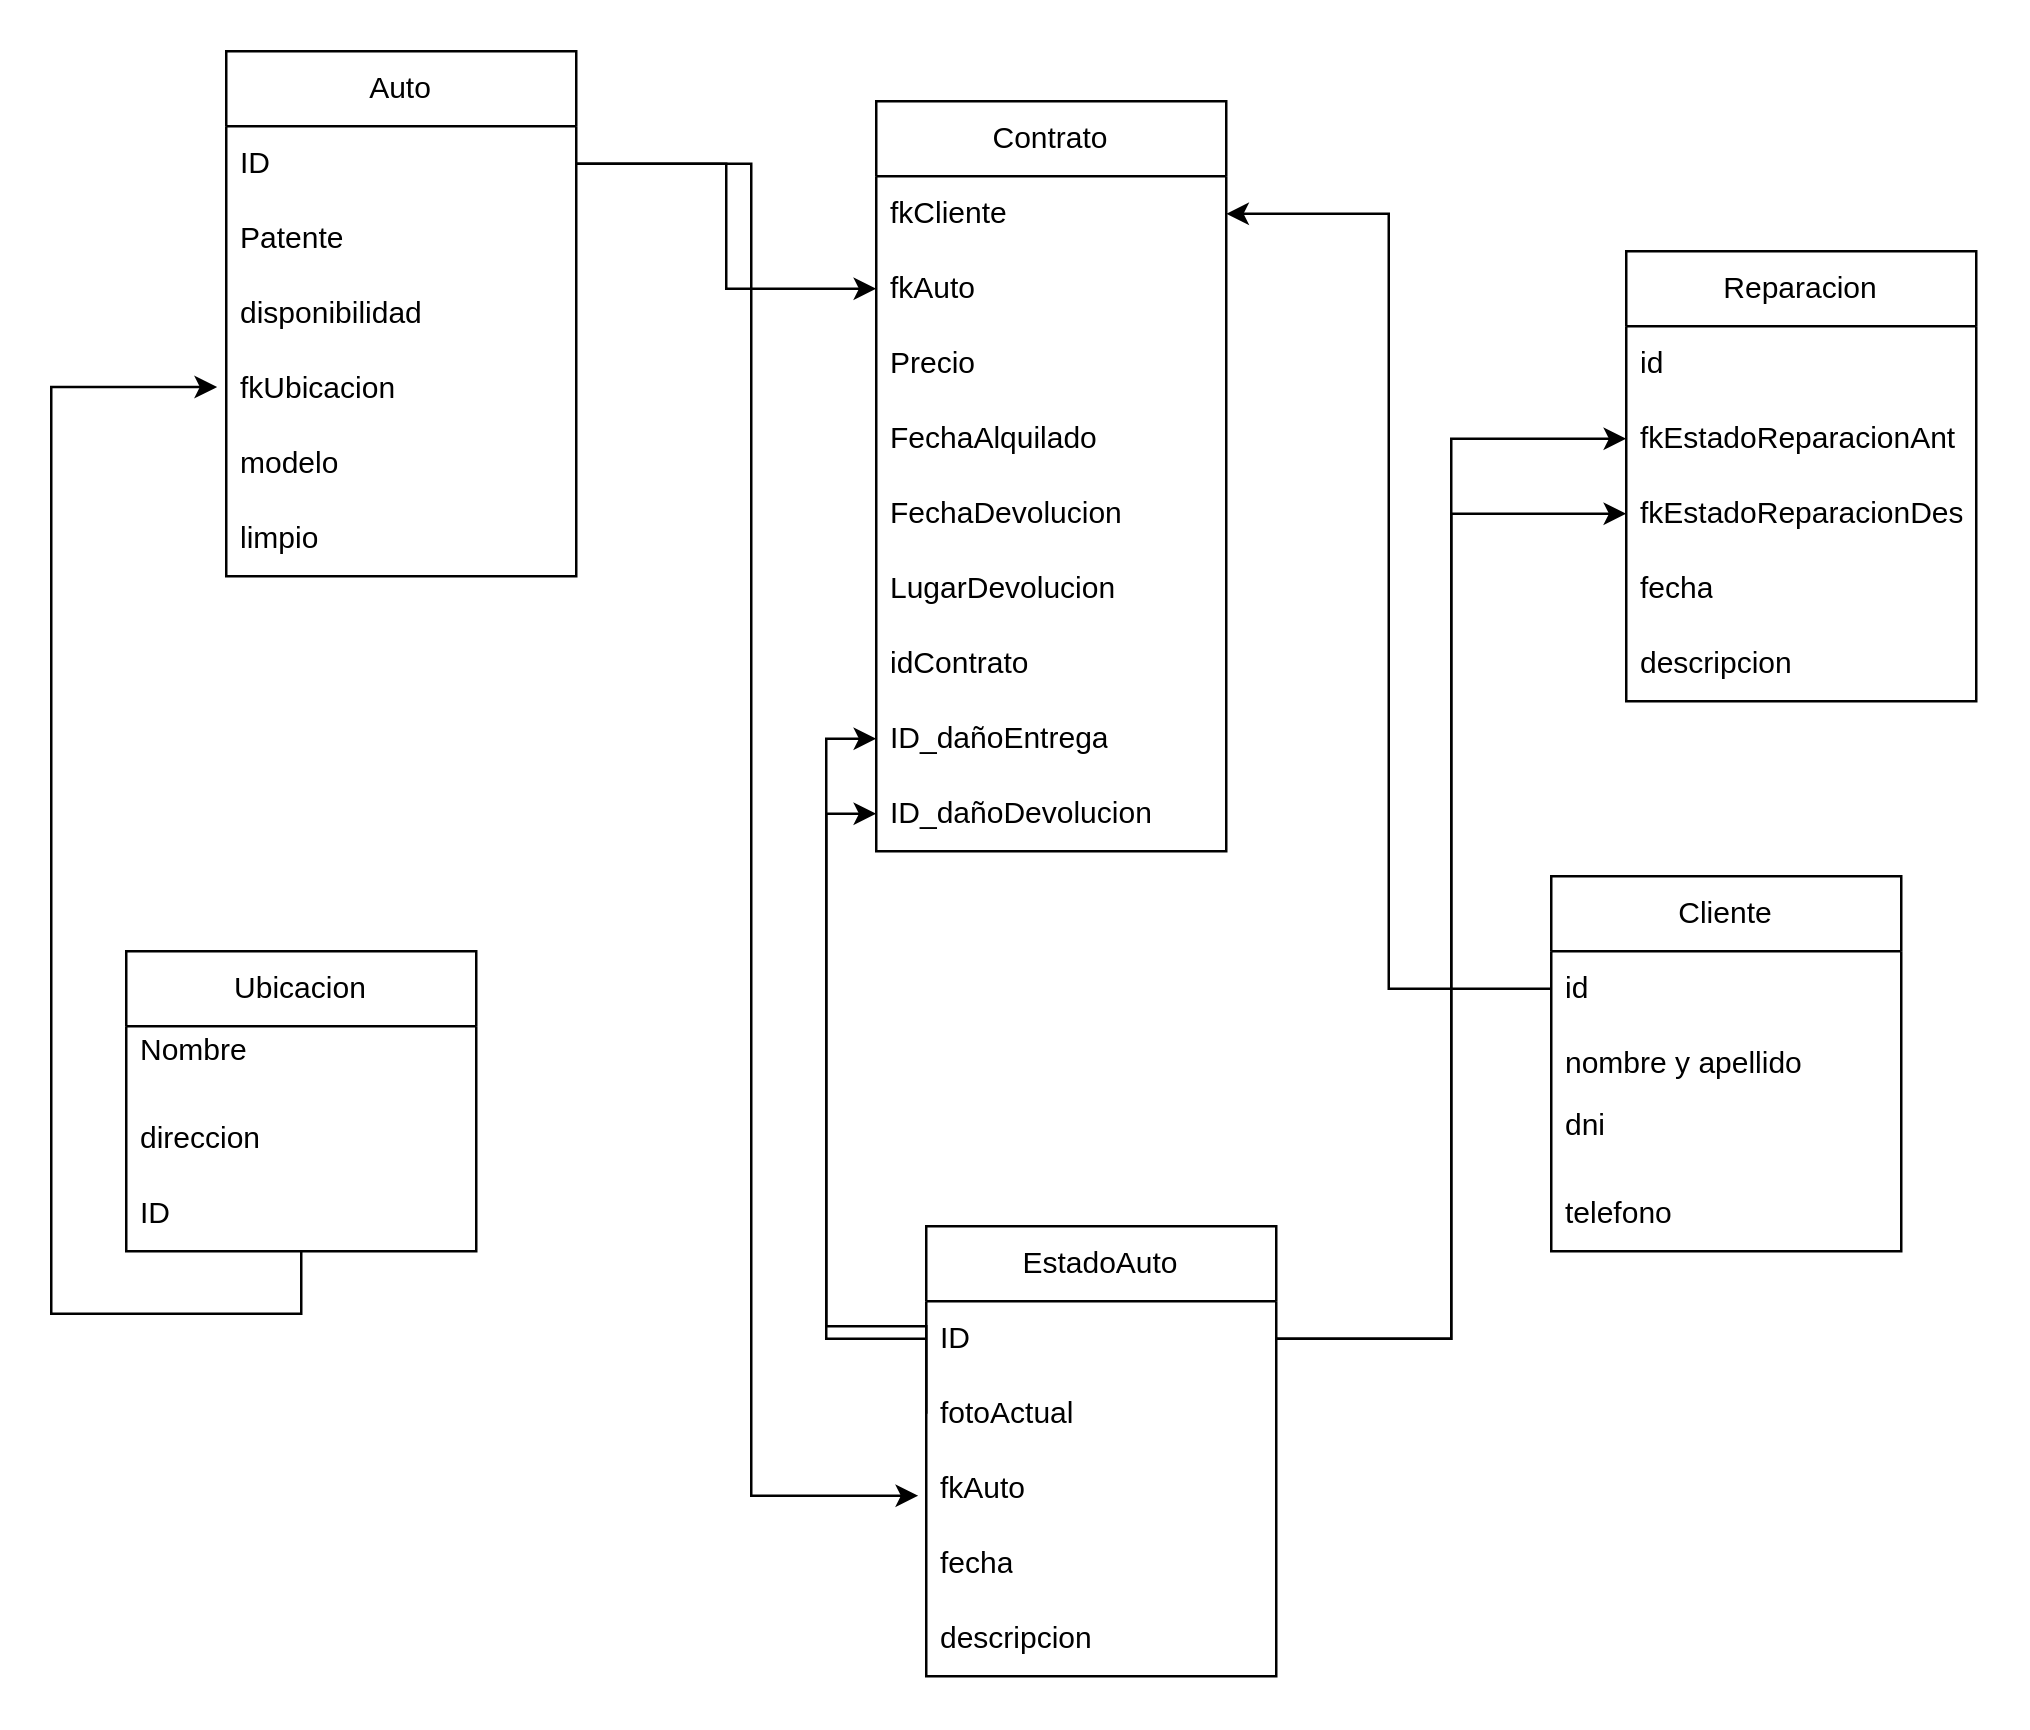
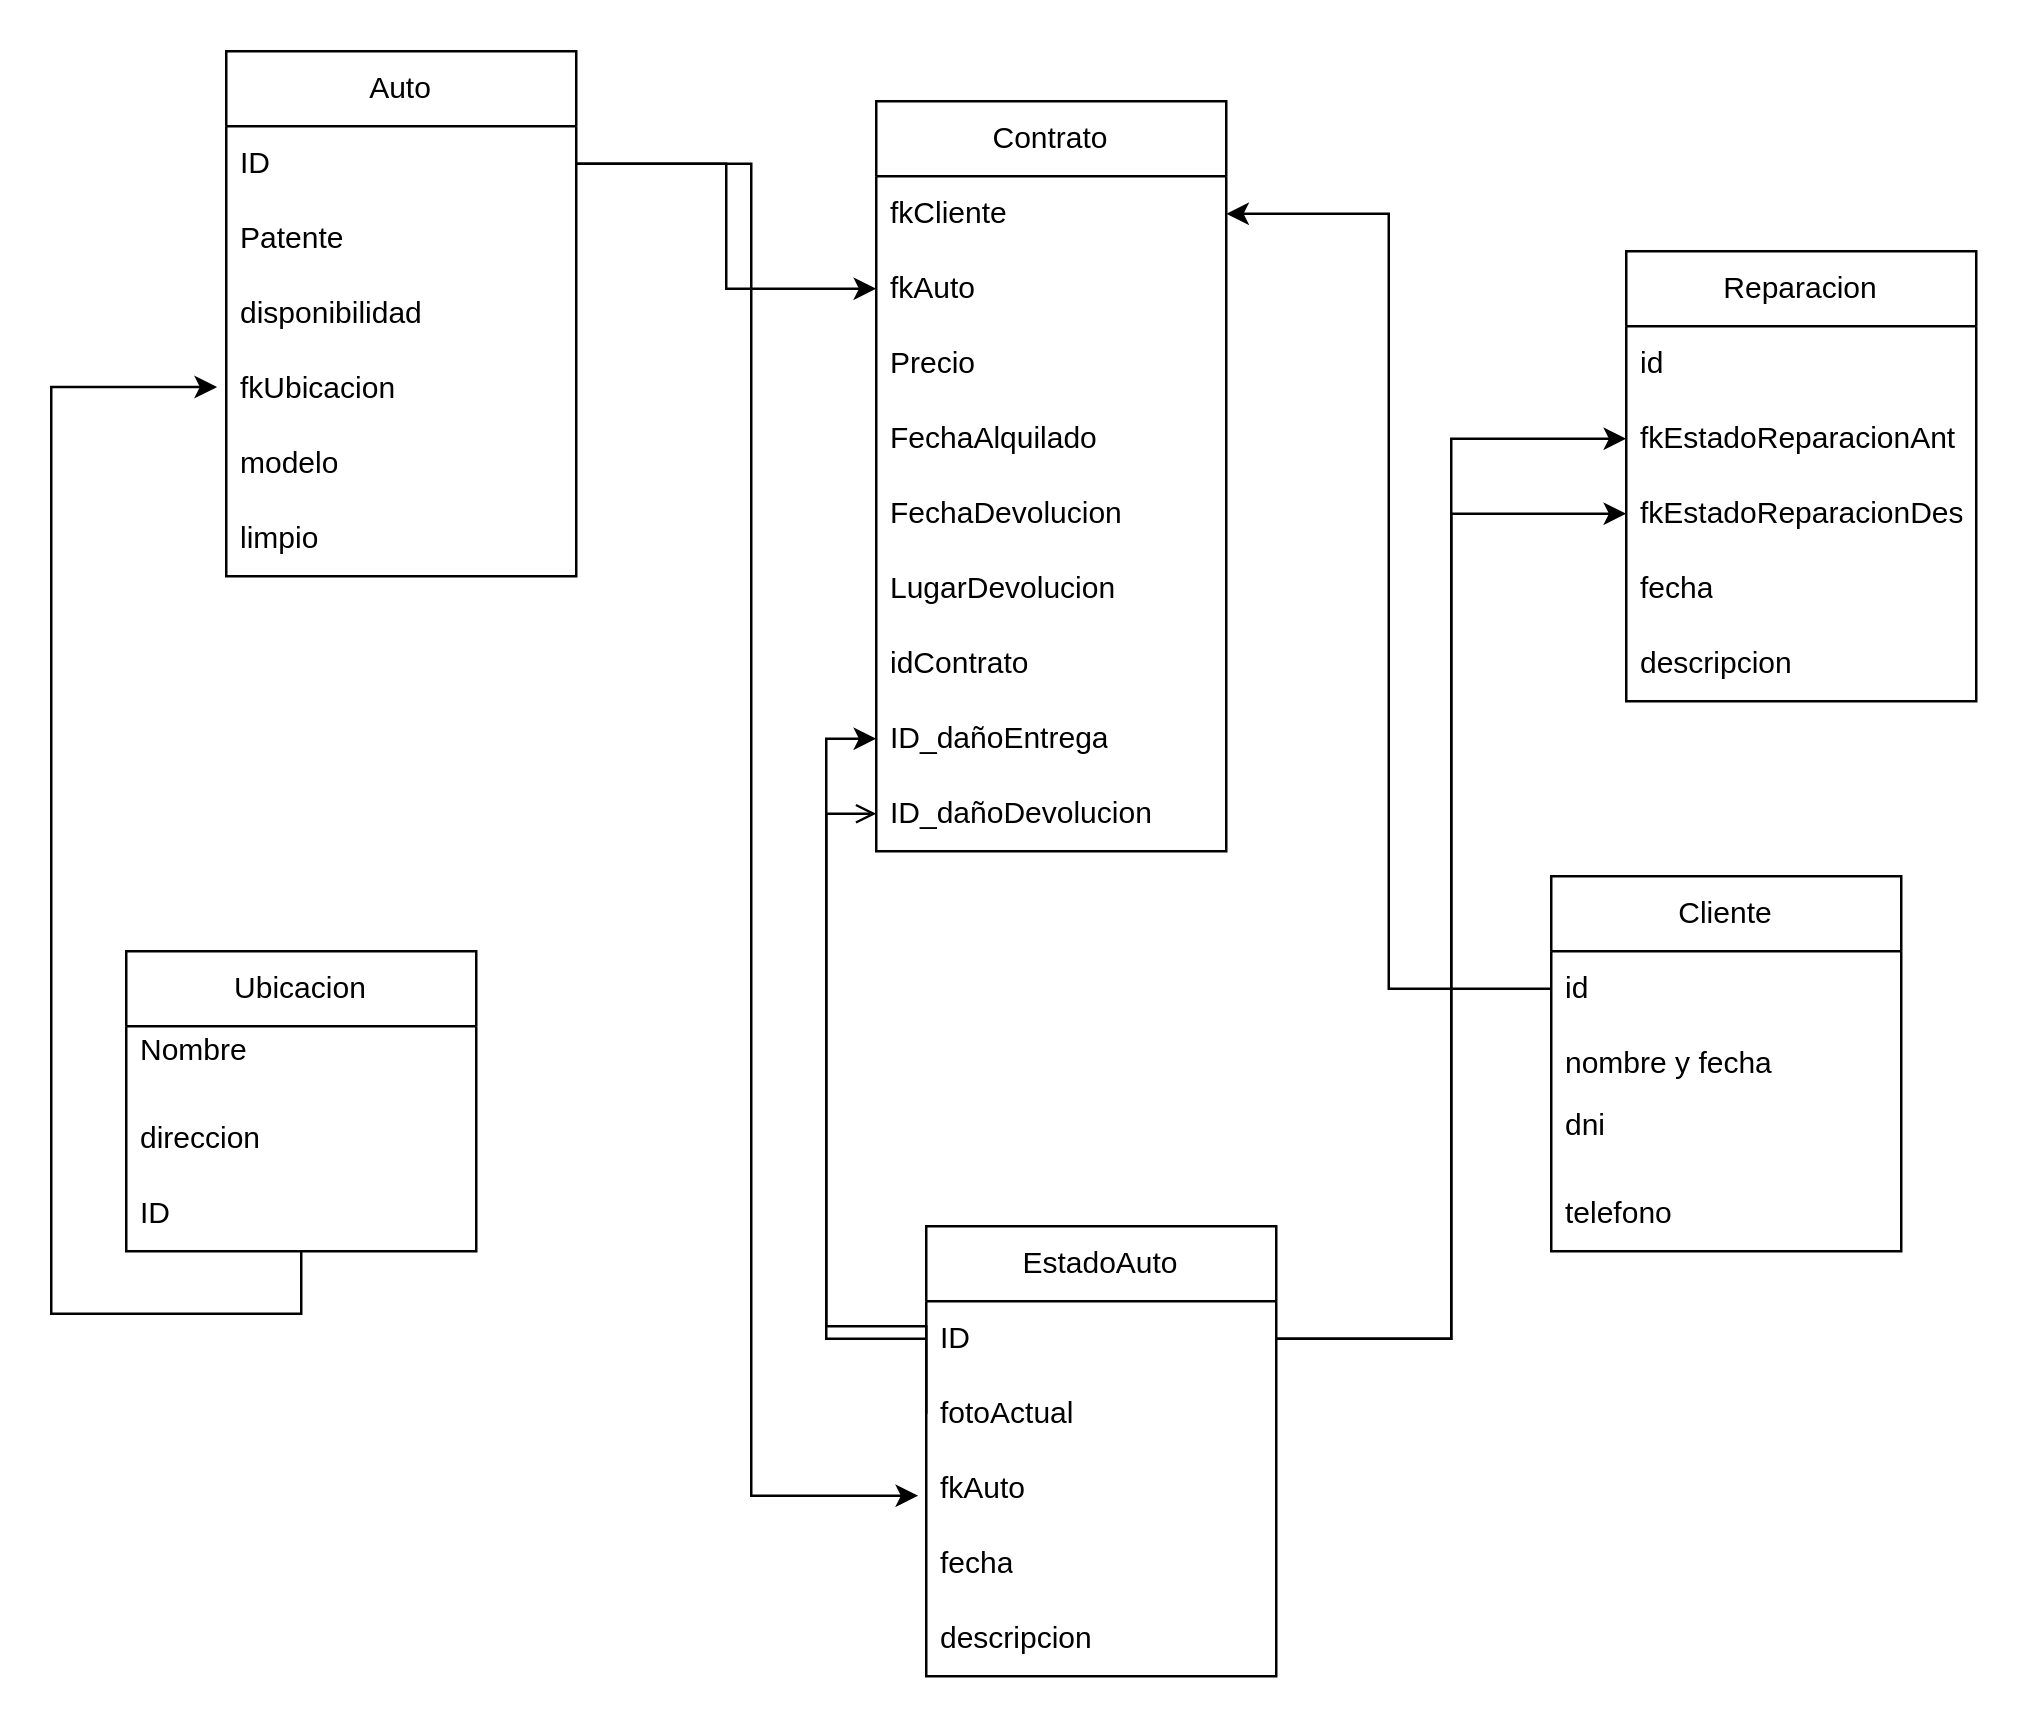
edge "fotoActual" -> "ID_dañoDevolucion": arrowhead classic -> open
node "nombre y apellido": label "nombre y apellido" -> "nombre y fecha"
